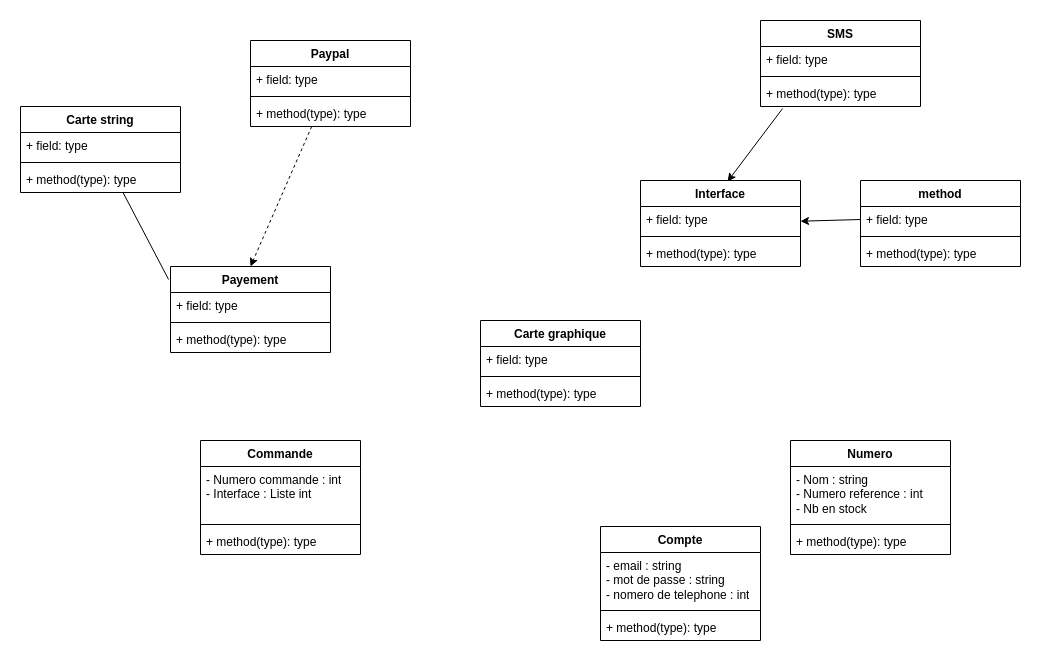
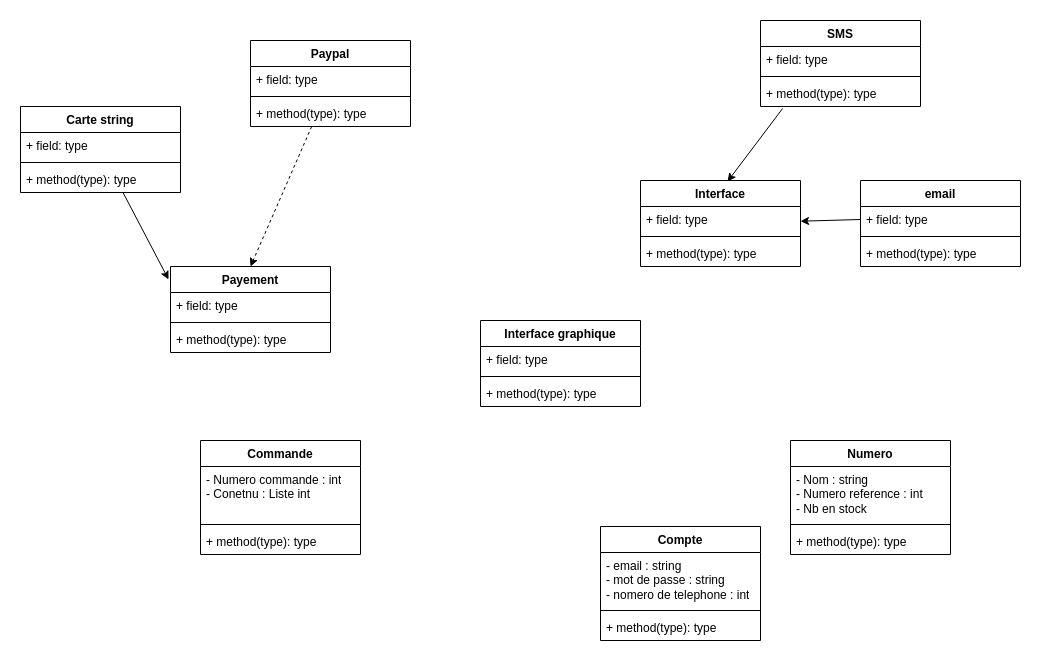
node "method": label "method" -> "email"
edge "Carte string" -- "Payement": arrowhead none -> classic
node "Carte graphique": label "Carte graphique" -> "Interface graphique"
node "- Numero commande : int - Interface : Liste int": label "- Numero commande : int - Interface : Liste int" -> "- Numero commande : int - Conetnu : Liste int"
